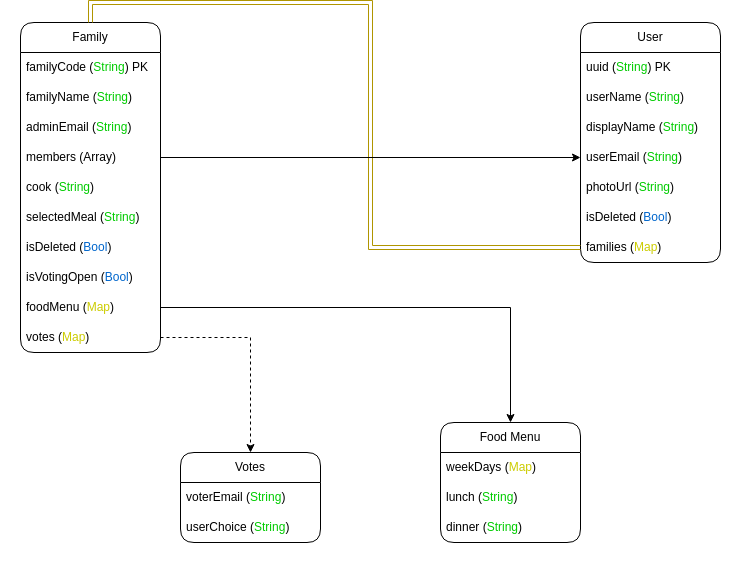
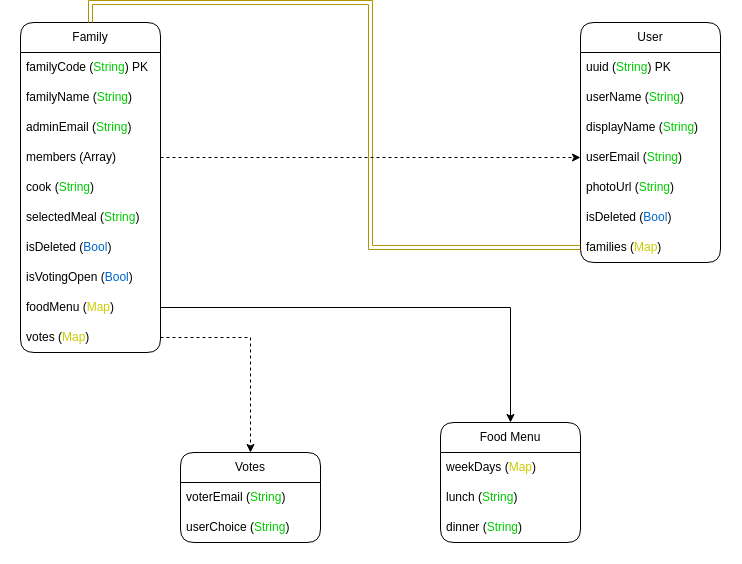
edge "members (Array)" -> "userEmail (String)": style solid -> dashed
